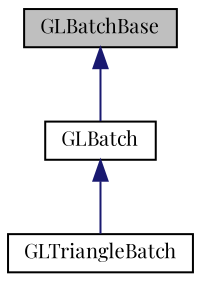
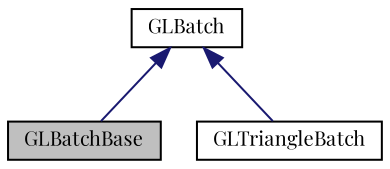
edge "GLBatch" -> "GLBatchBase": reversed
